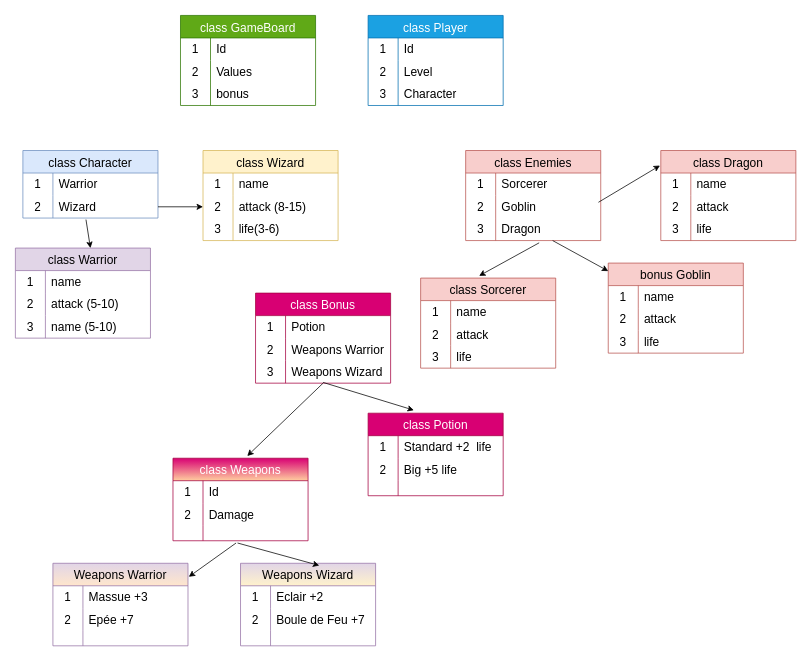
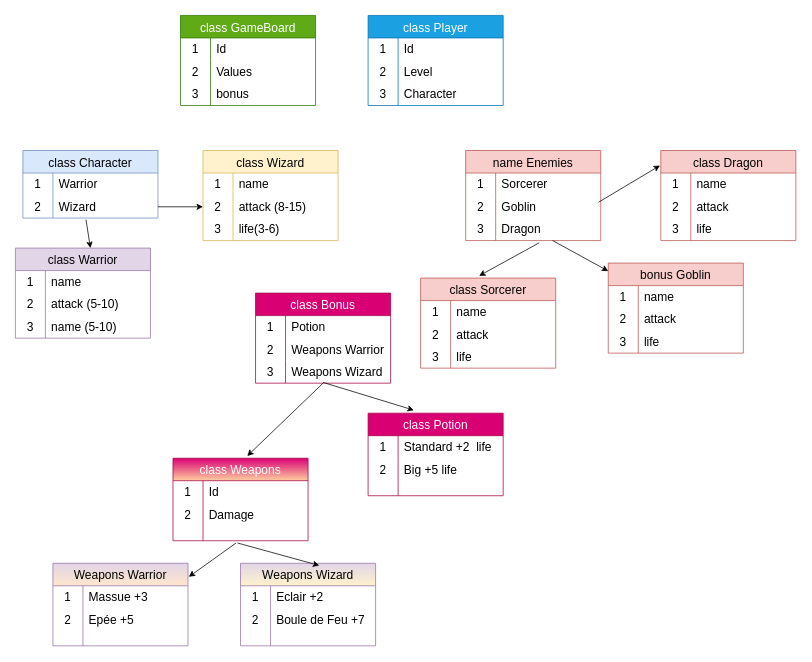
node "class Enemies": label "class Enemies" -> "name Enemies"
node "Epée +7": label "Epée +7" -> "Epée +5"
